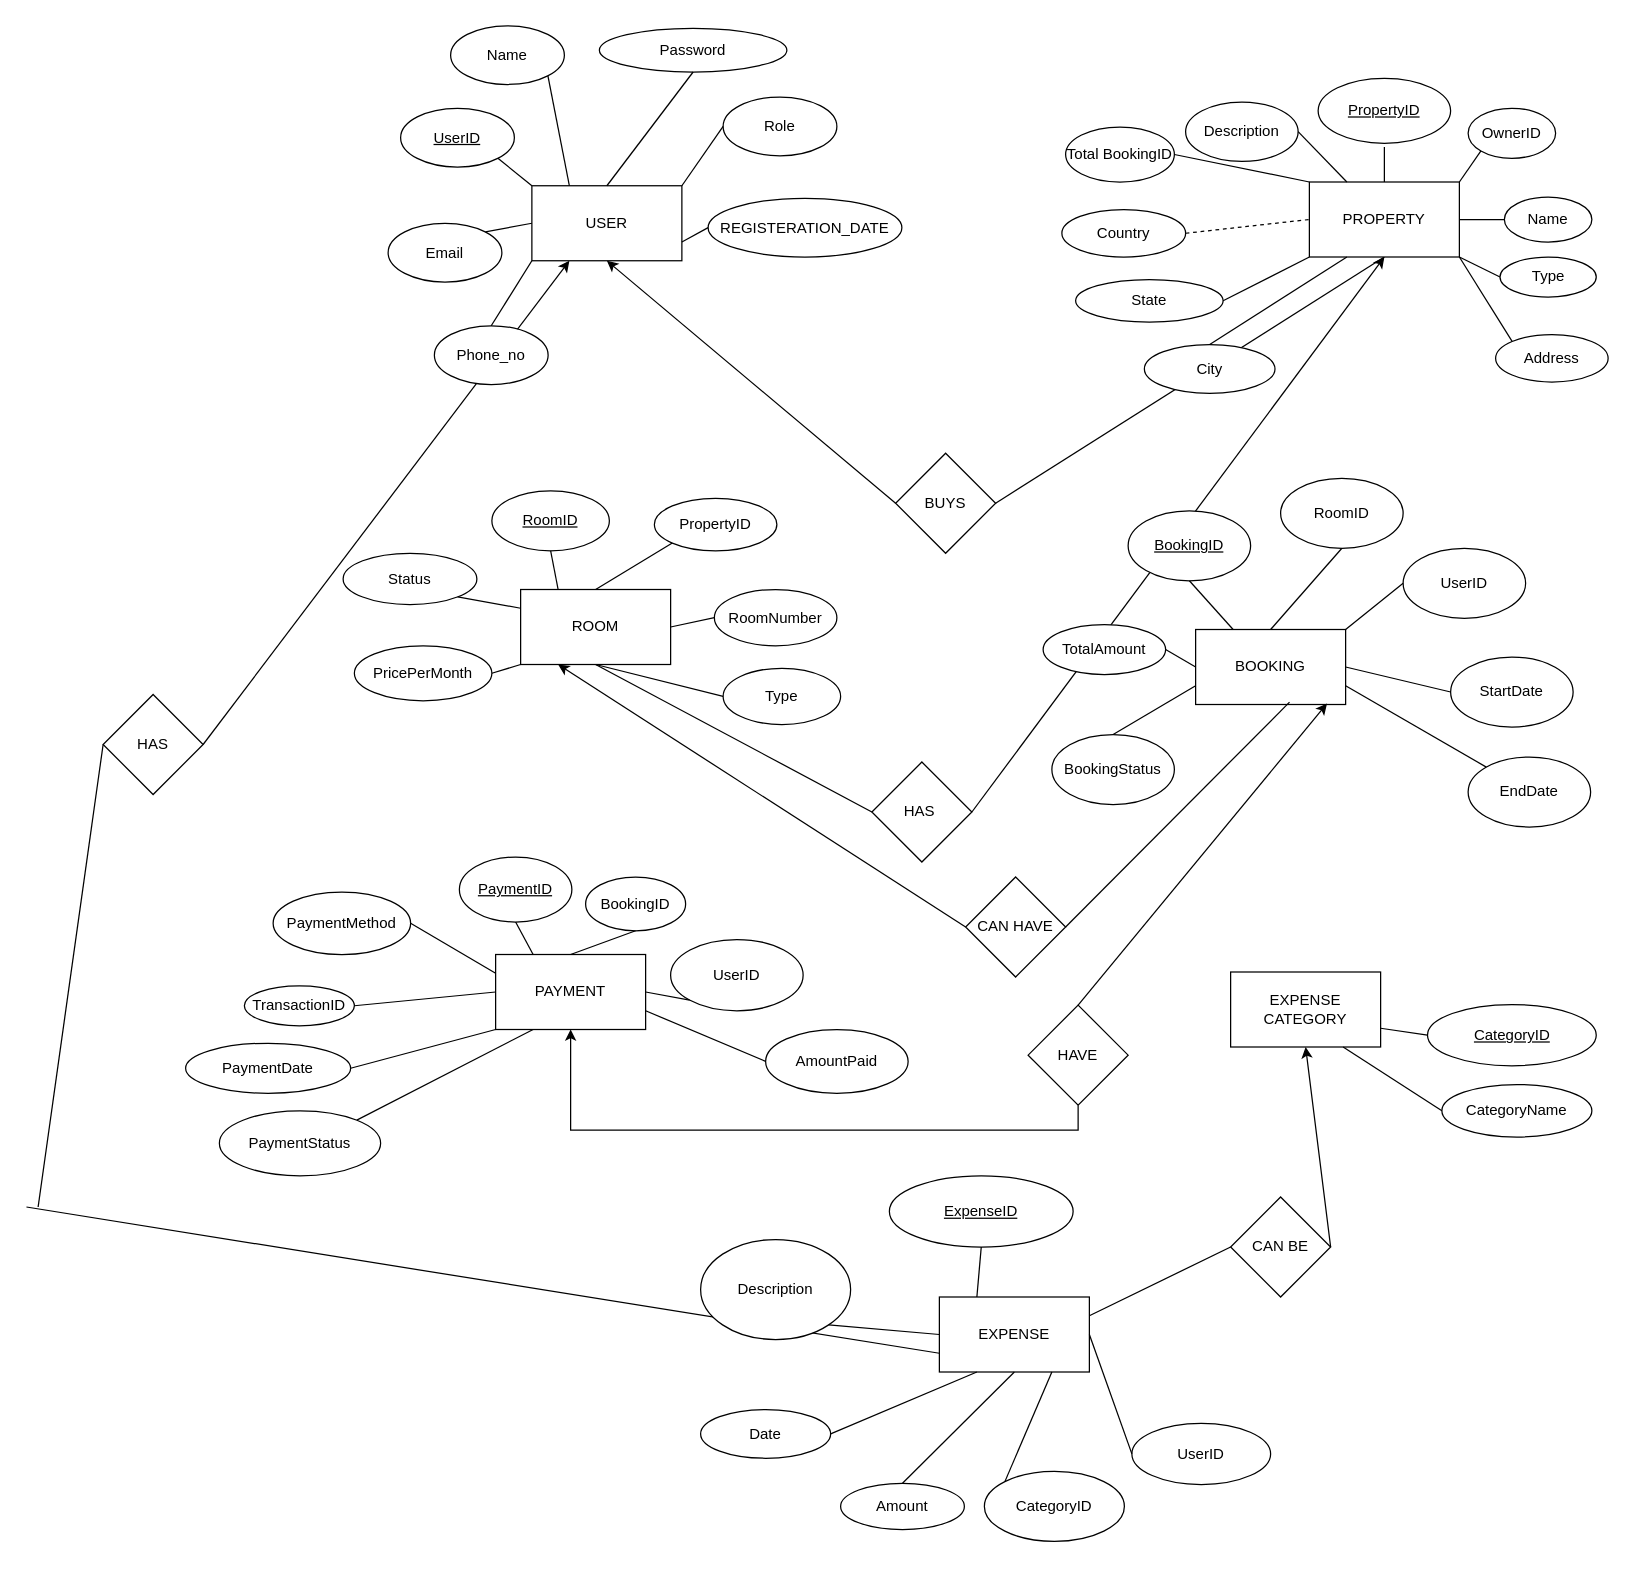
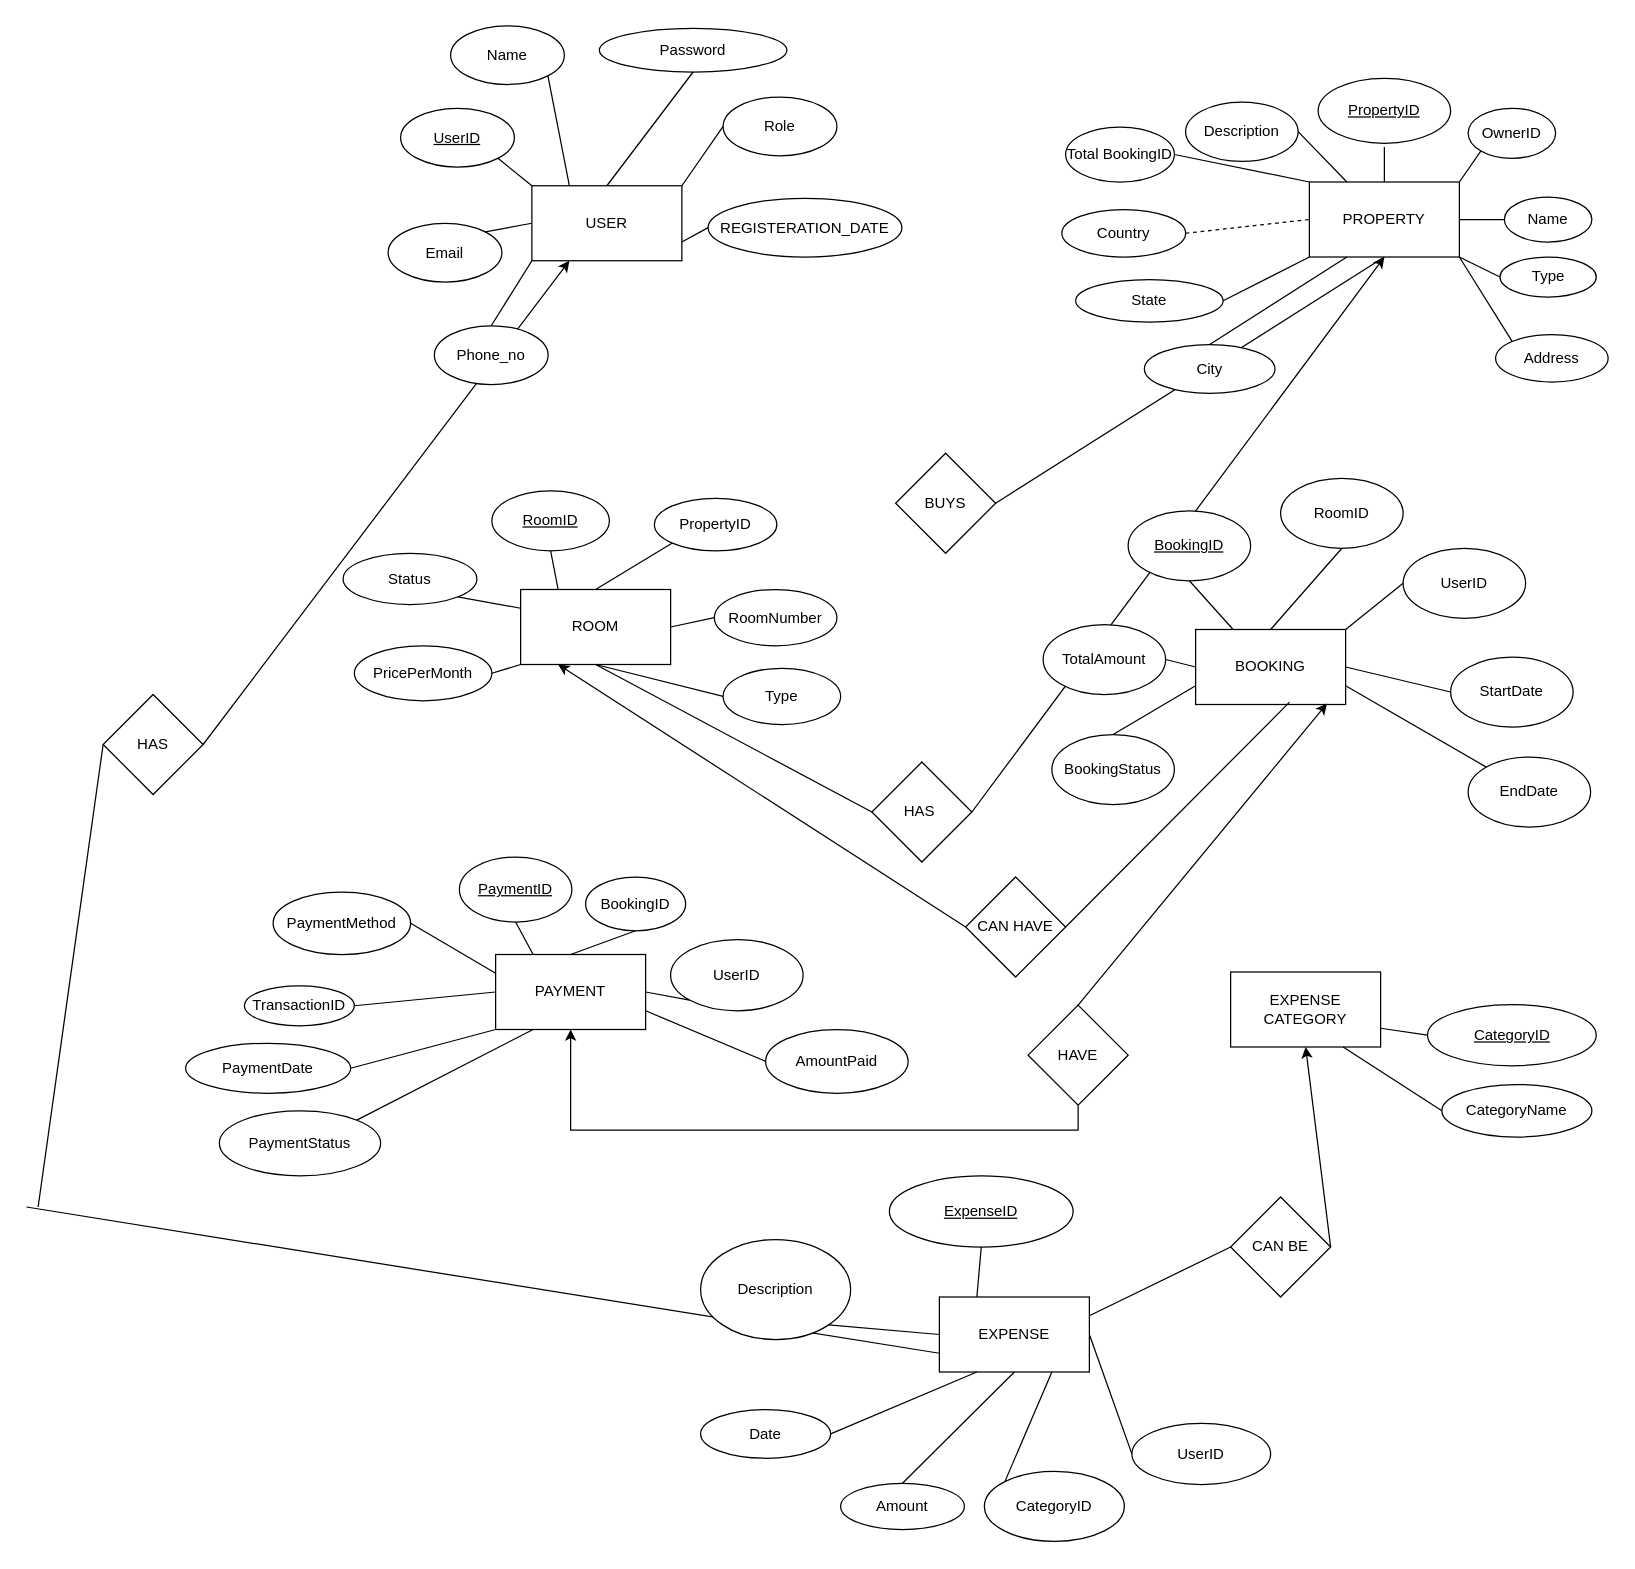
edge "BUYS" -> "USER": removed
node "TotalAmount": size 123x50 -> 123x70
